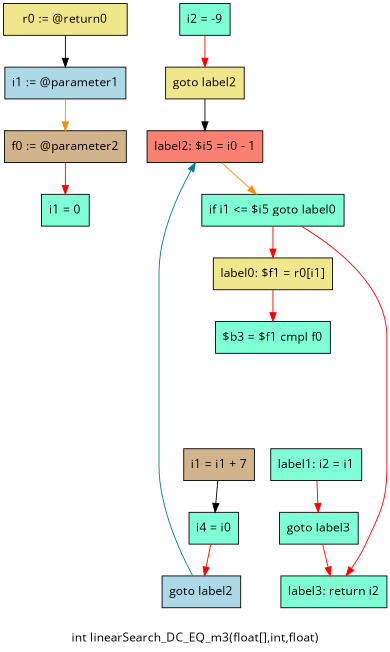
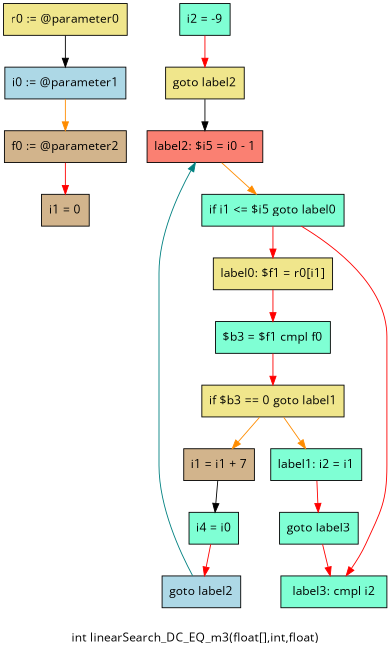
node "r0 := @return0": label "r0 := @return0" -> "r0 := @parameter0"
node "i1 := @parameter1": label "i1 := @parameter1" -> "i0 := @parameter1"
node "i1 = 0": fillcolor aquamarine -> tan
node "if $b3 == 0 goto label1": added
node "label3: return i2": label "label3: return i2" -> "label3: cmpl i2"
